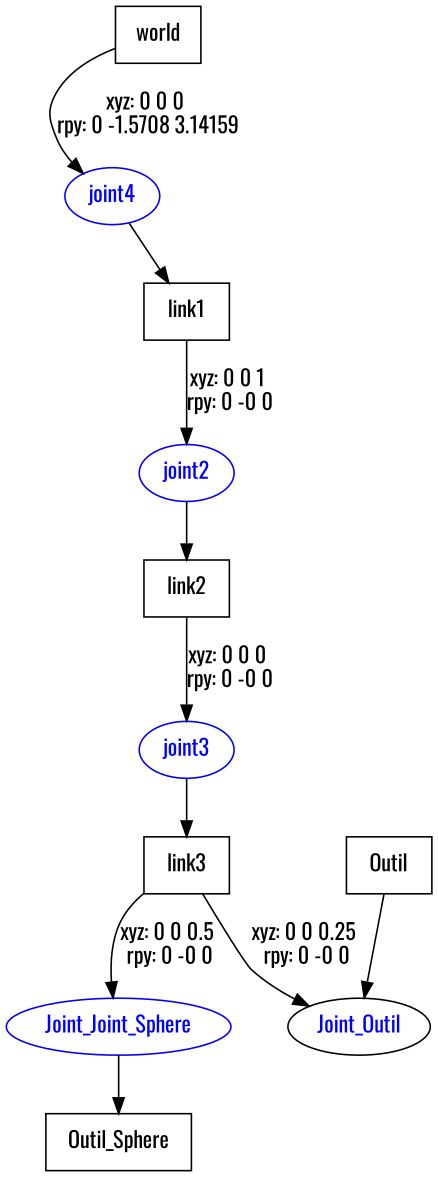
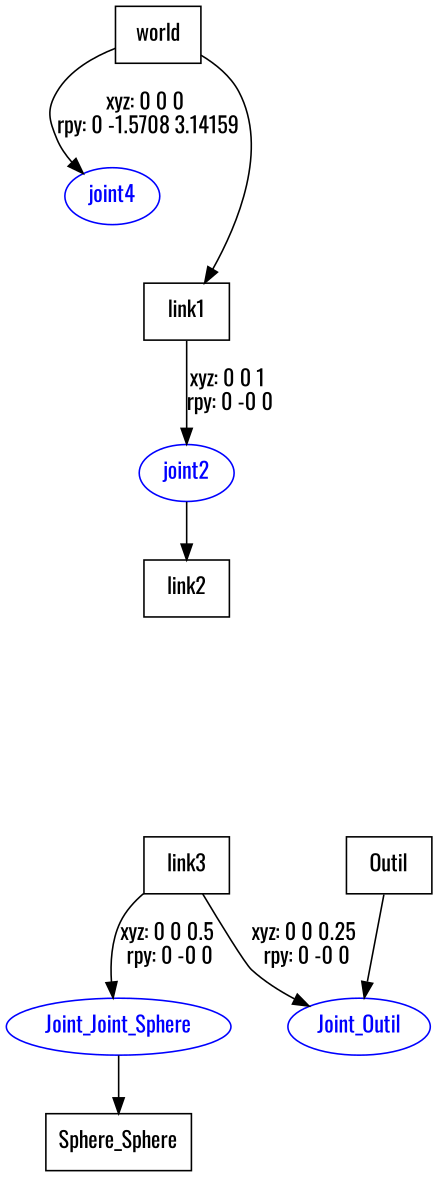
edge "joint4" -> "link1": now "world" -> "link1"
node "joint3": removed
node "Joint_Outil": color black -> blue
node "Outil_Sphere": label "Outil_Sphere" -> "Sphere_Sphere"
